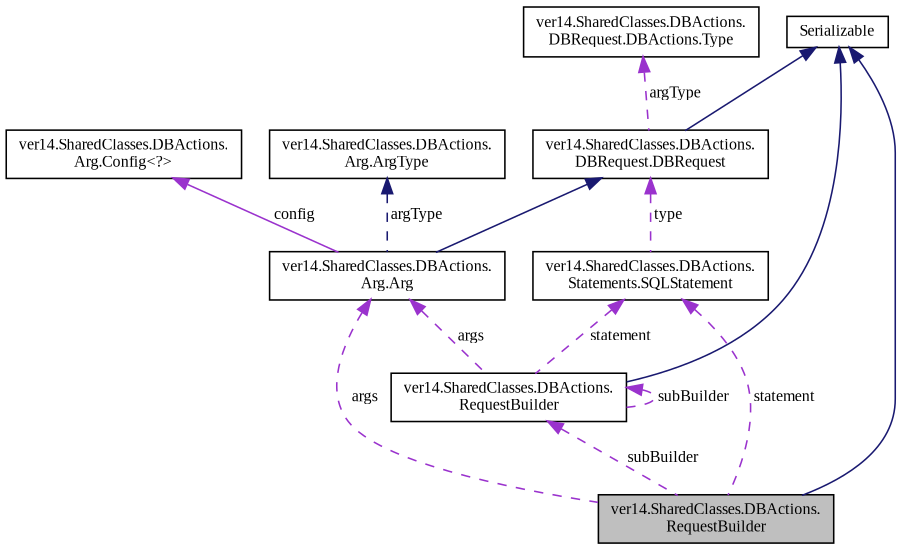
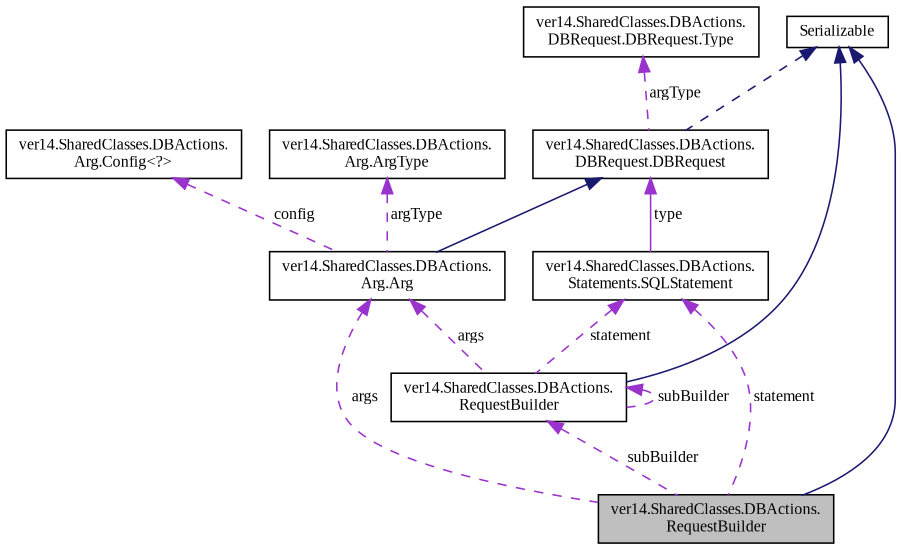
node "ver14.SharedClasses.DBActions. DBRequest.DBActions.Type": label "ver14.SharedClasses.DBActions. DBRequest.DBActions.Type" -> "ver14.SharedClasses.DBActions. DBRequest.DBRequest.Type"
edge "ver14.SharedClasses.DBActions. DBRequest.DBRequest" -> "Serializable": style solid -> dashed
edge "ver14.SharedClasses.DBActions. Arg.Arg" -> "ver14.SharedClasses.DBActions. Arg.Config<?>": style solid -> dashed
edge "ver14.SharedClasses.DBActions. Arg.Arg" -> "ver14.SharedClasses.DBActions. Arg.ArgType": color midnightblue -> darkorchid3
edge "ver14.SharedClasses.DBActions. Statements.SQLStatement" -> "ver14.SharedClasses.DBActions. DBRequest.DBRequest": style dashed -> solid
